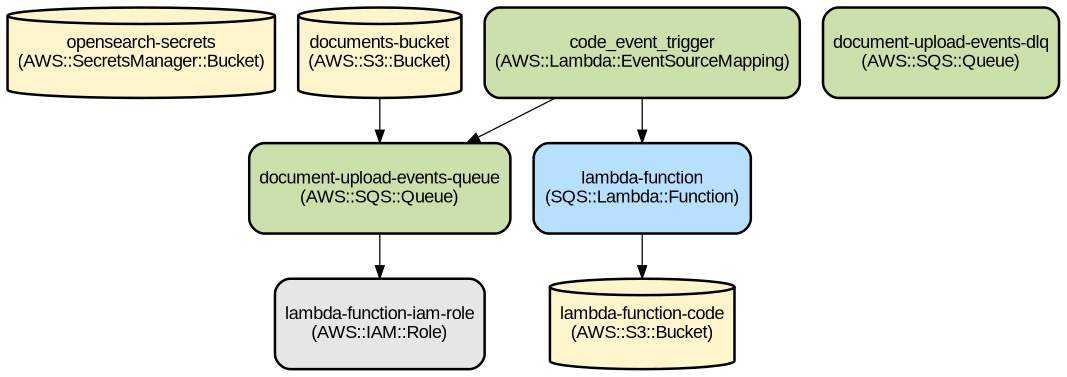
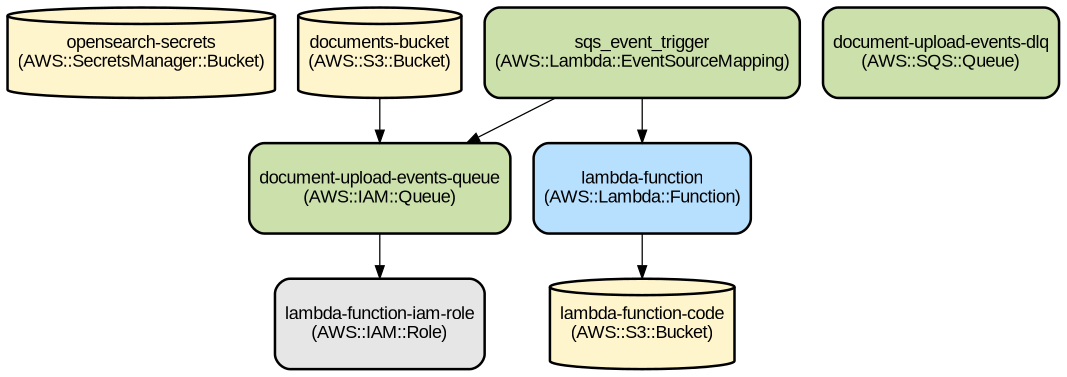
node "code_event_trigger (AWS::Lambda::EventSourceMapping)": label "code_event_trigger (AWS::Lambda::EventSourceMapping)" -> "sqs_event_trigger (AWS::Lambda::EventSourceMapping)"
node "document-upload-events-queue (AWS::SQS::Queue)": label "document-upload-events-queue (AWS::SQS::Queue)" -> "document-upload-events-queue (AWS::IAM::Queue)"
node "lambda-function (SQS::Lambda::Function)": label "lambda-function (SQS::Lambda::Function)" -> "lambda-function (AWS::Lambda::Function)"
